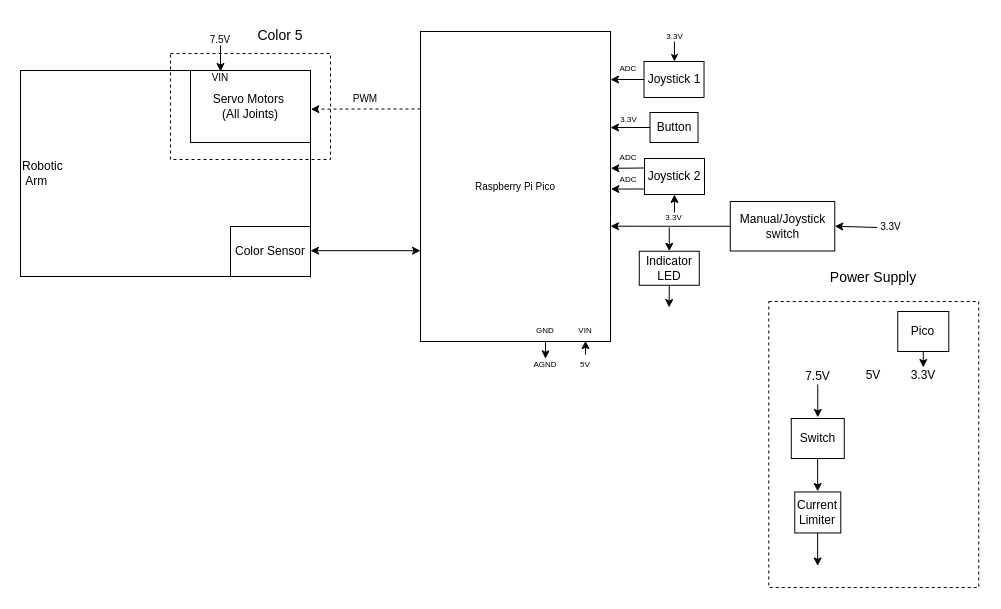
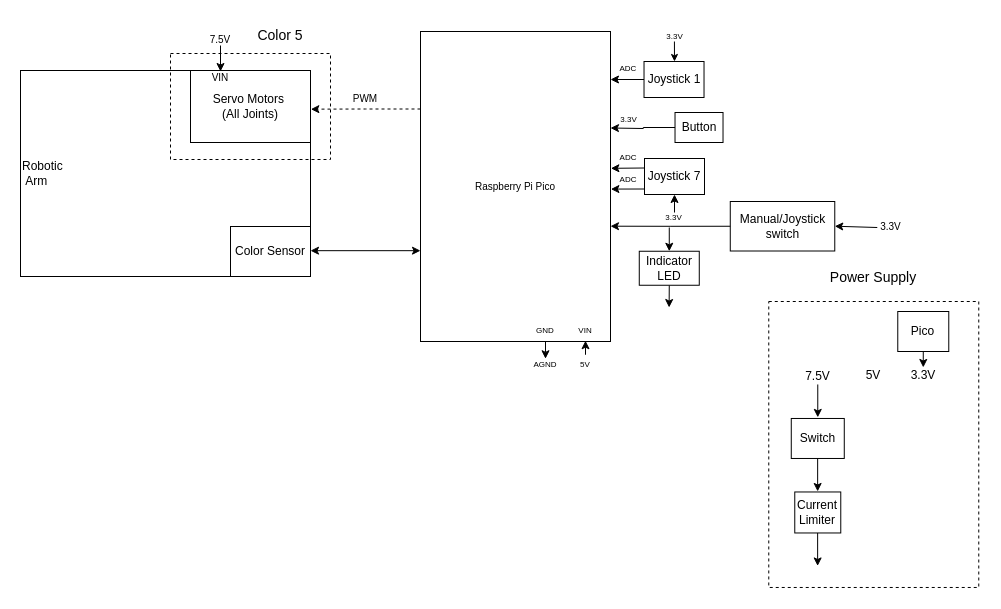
node "Button": moved (674, 128) -> (699, 128)
node "Joystick 2": label "Joystick 2" -> "Joystick 7"
